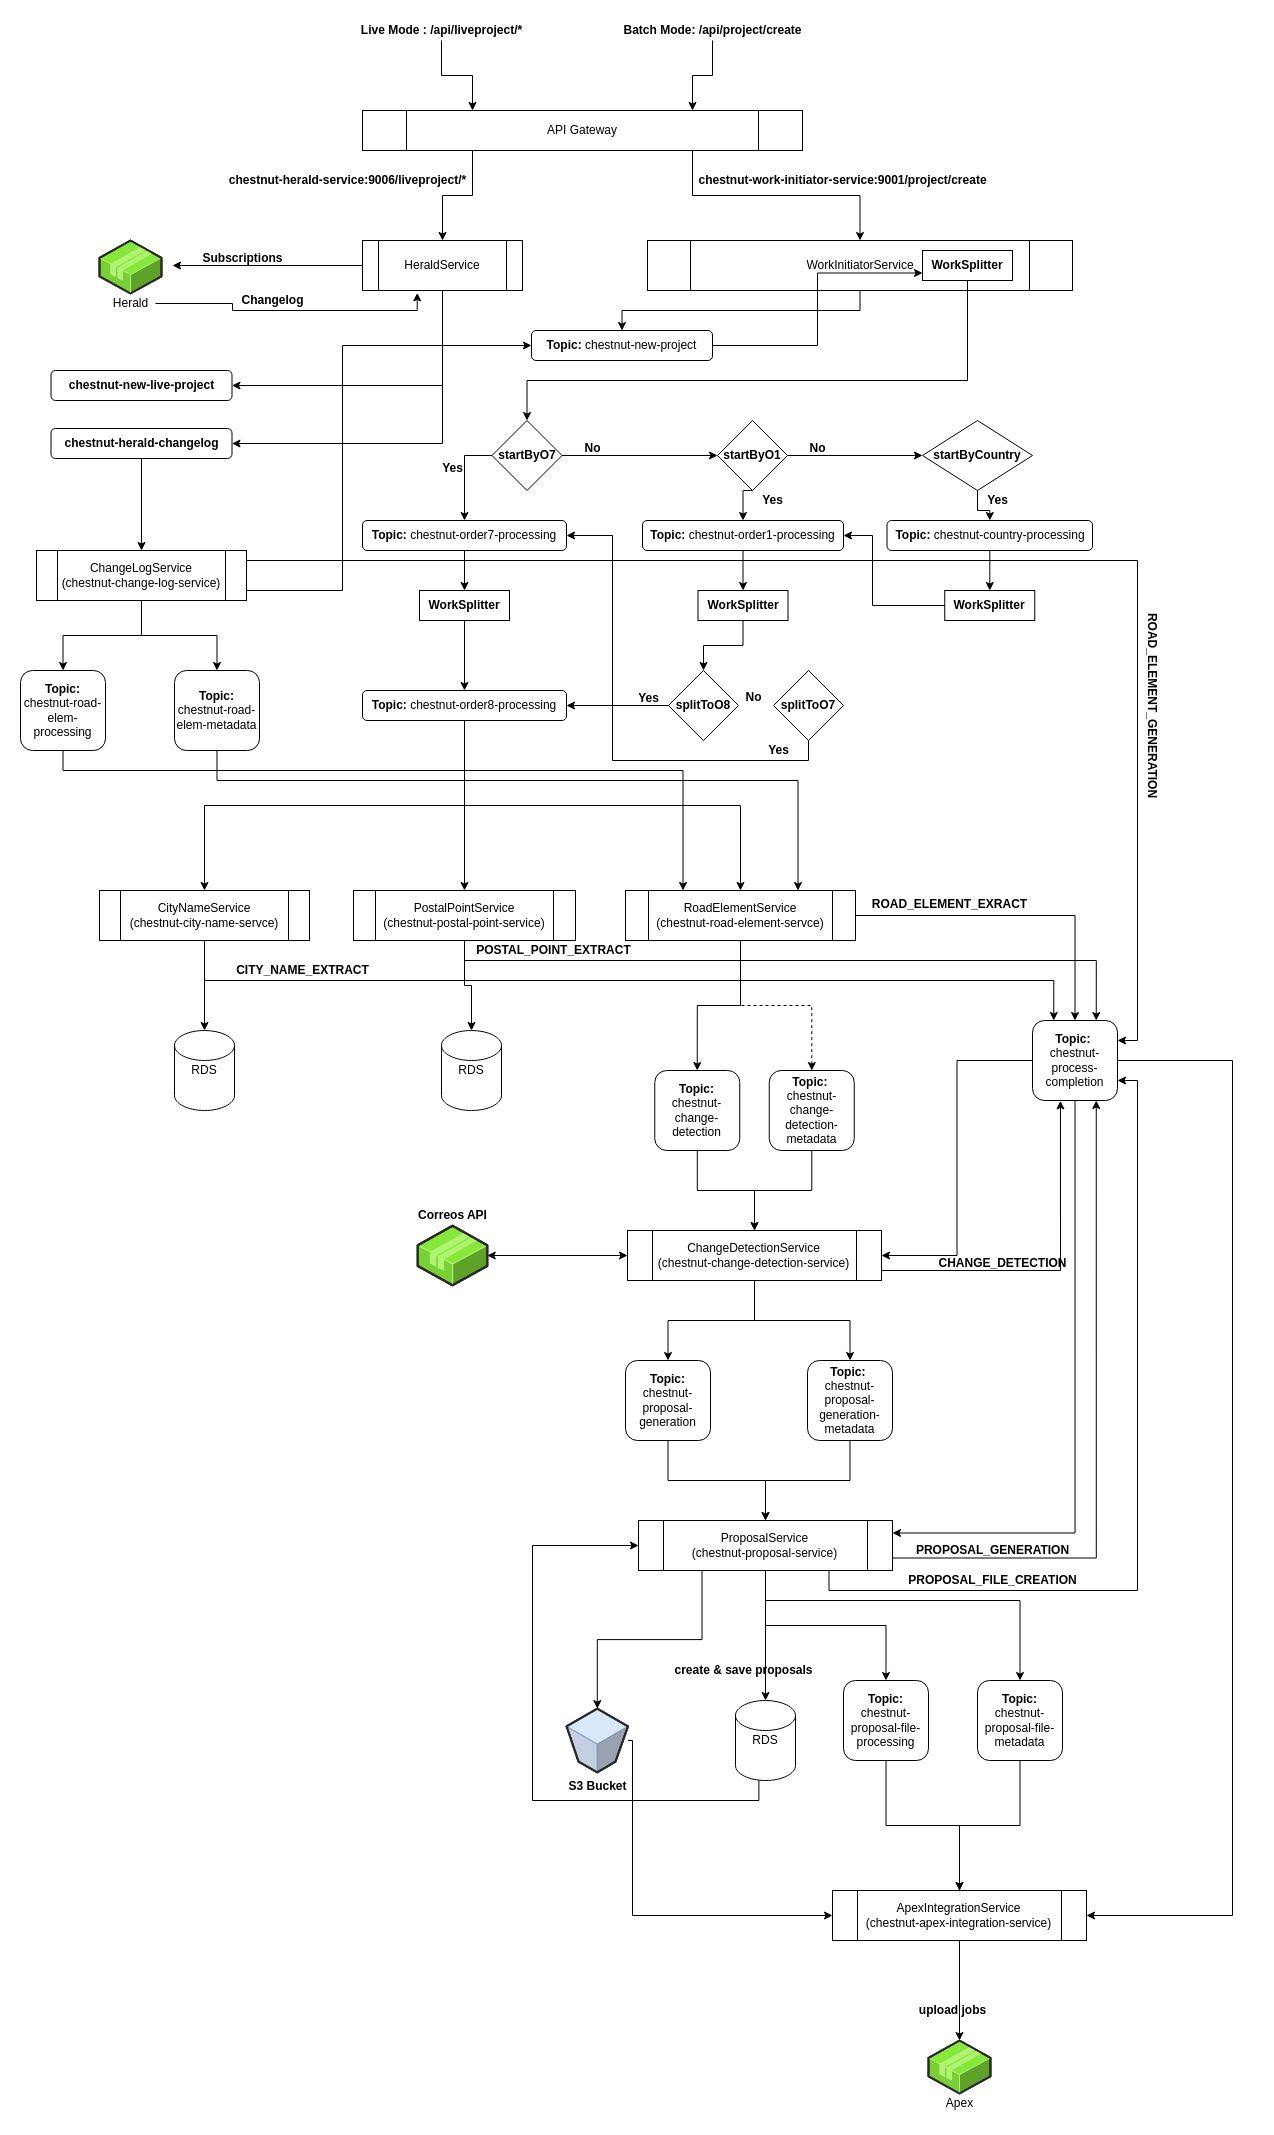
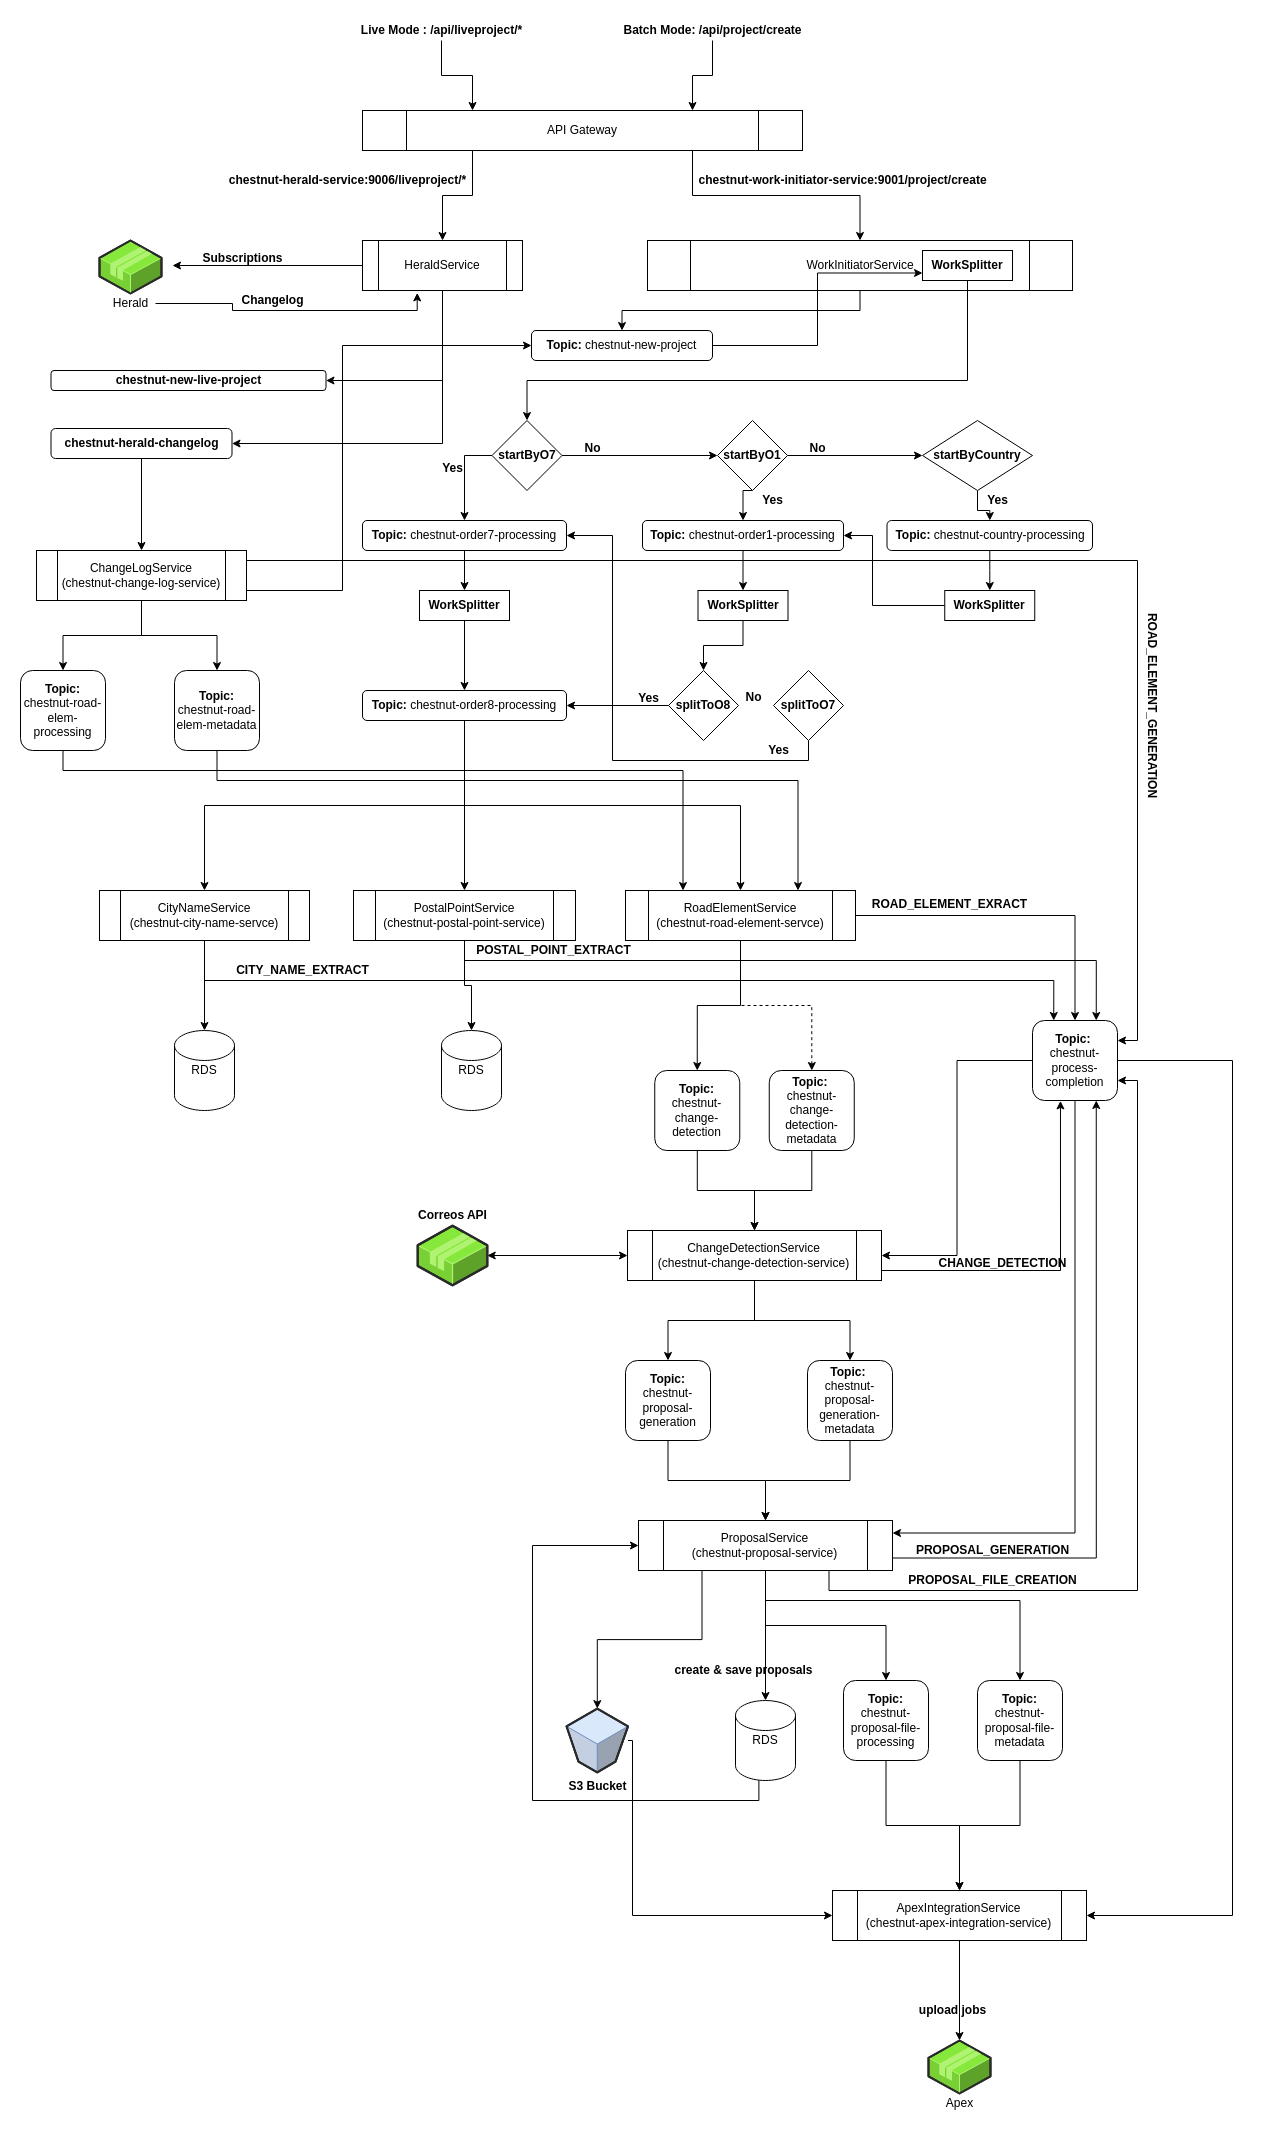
node "chestnut-new-live-project": size 181x30 -> 275x20
